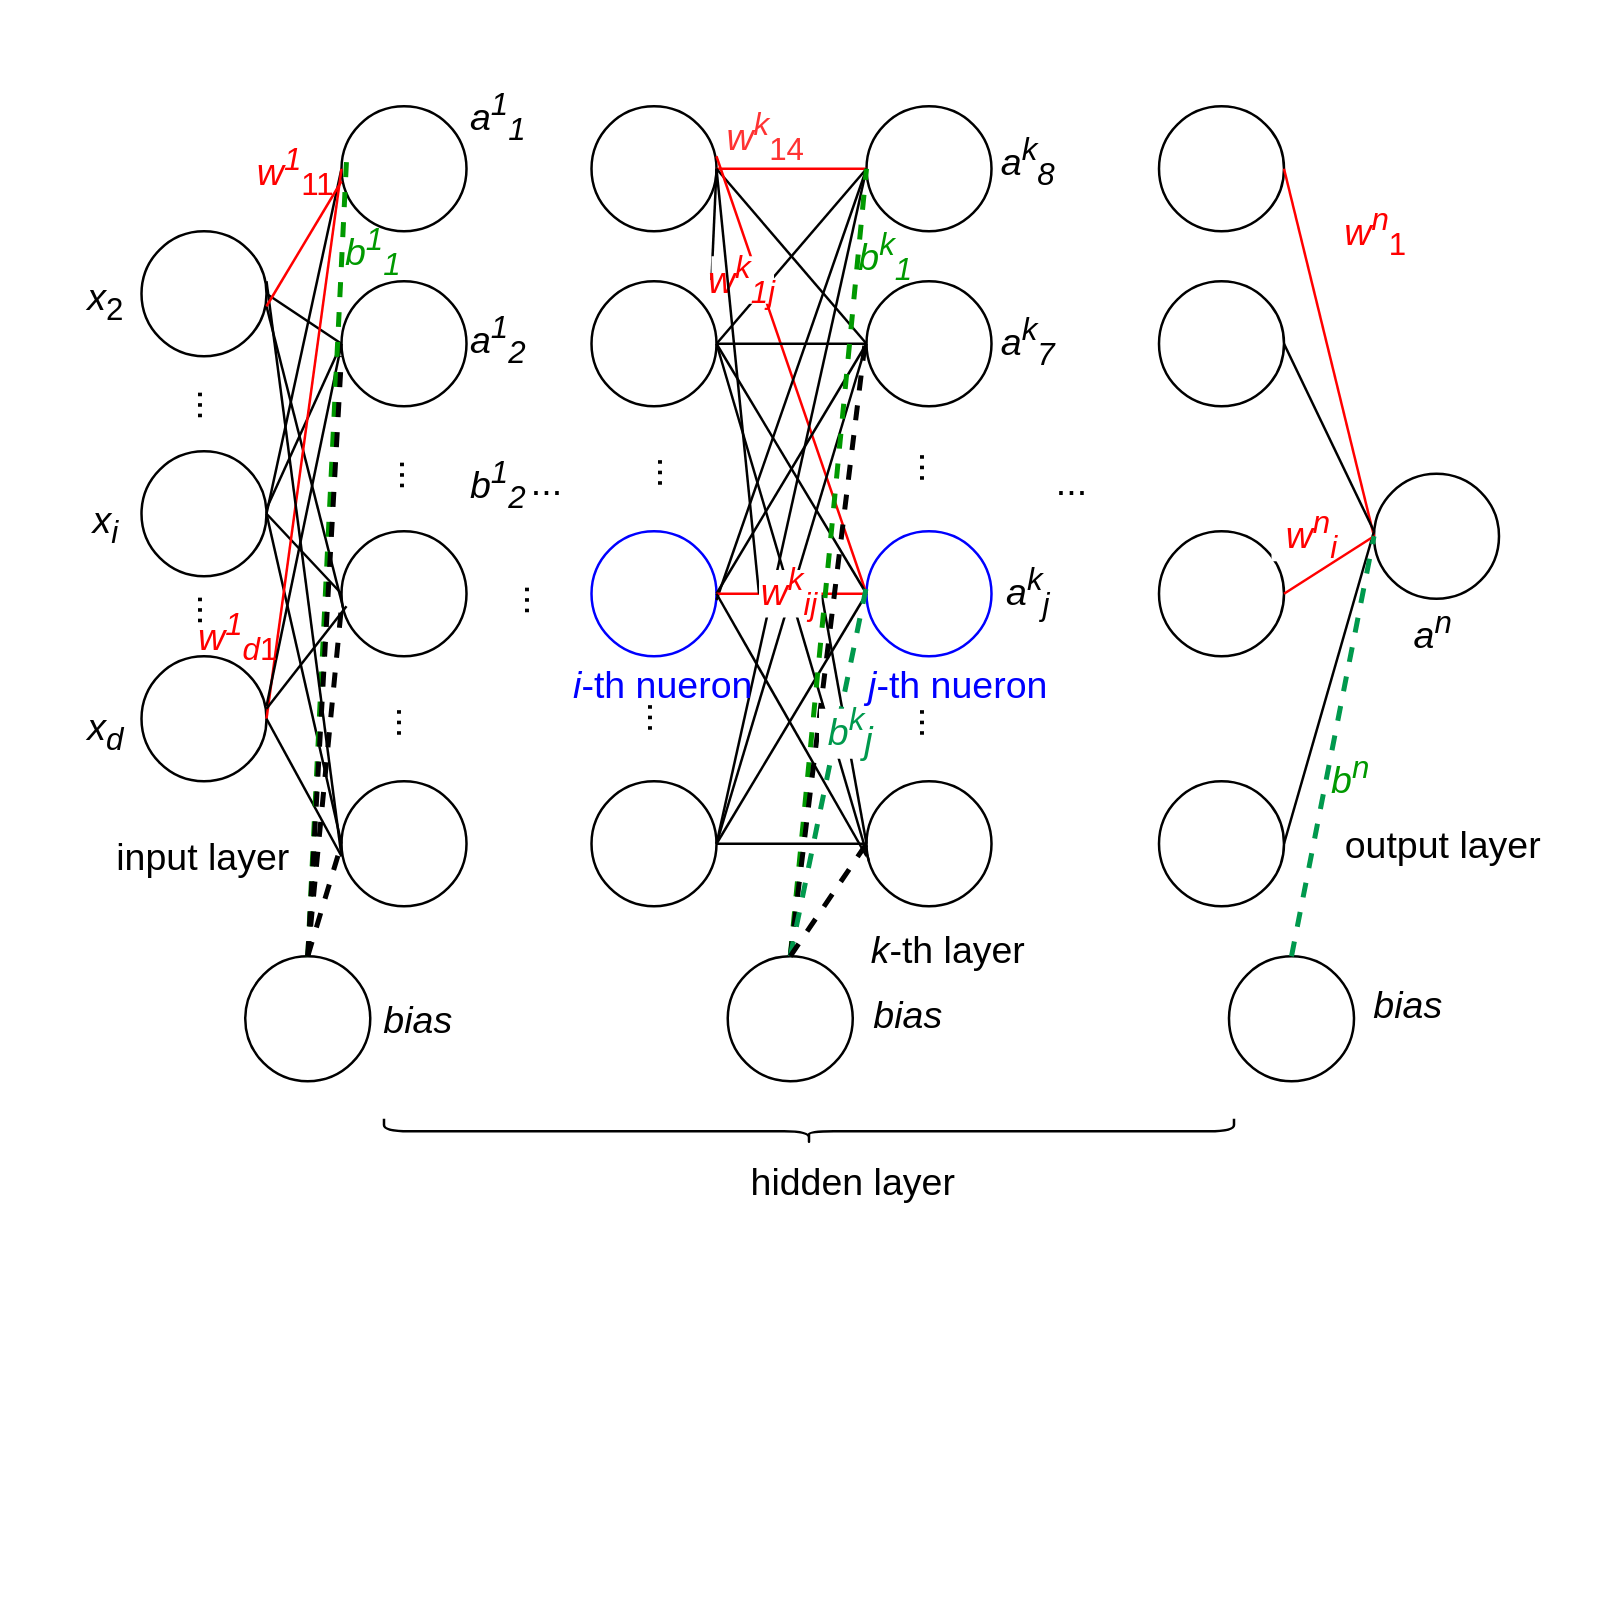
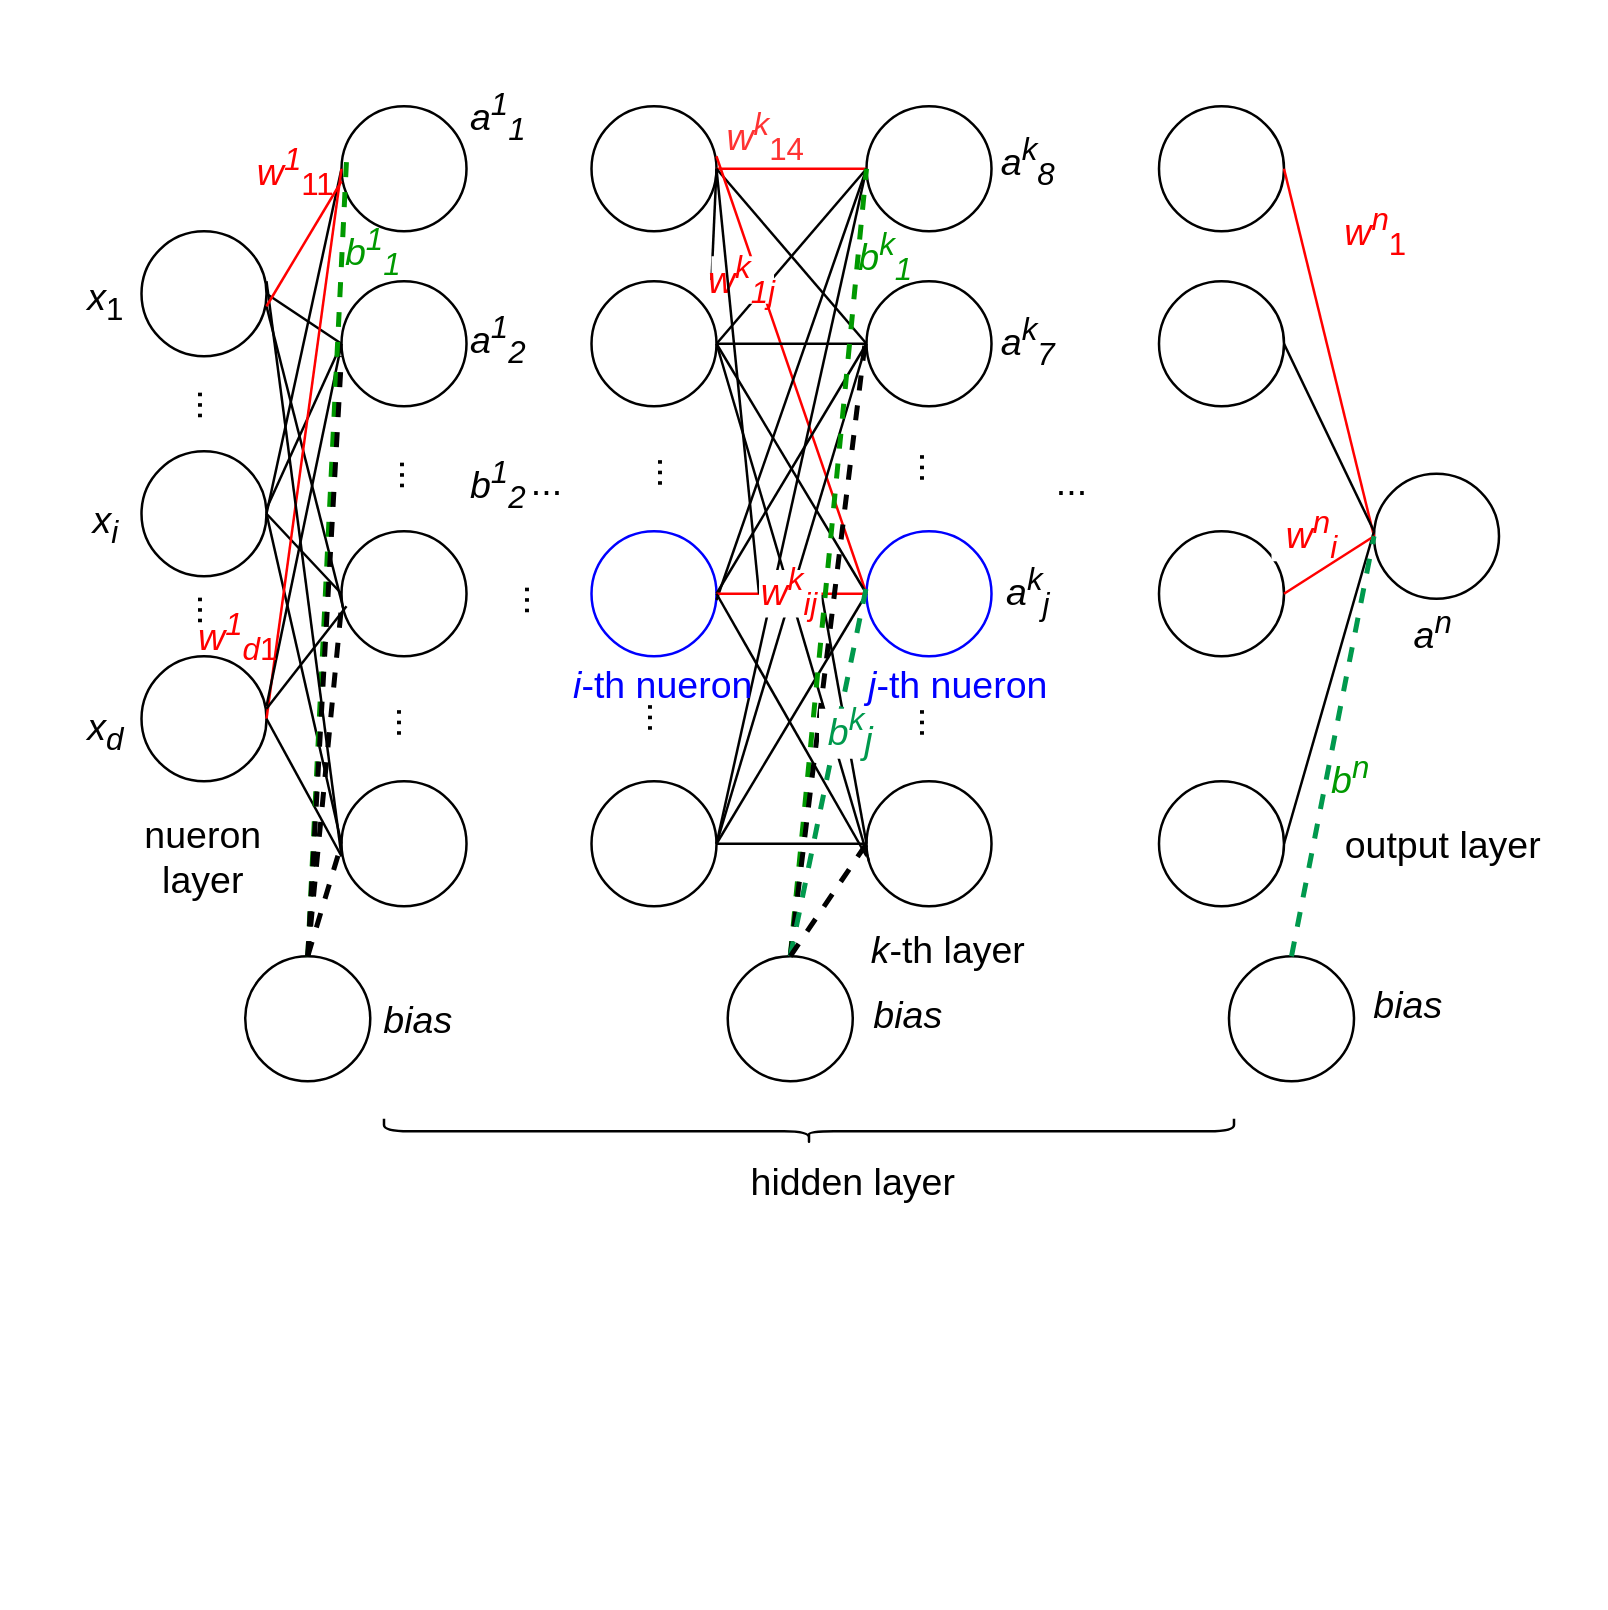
node "x2": label "x2" -> "x1"
node "input layer": label "input layer" -> "nueron layer"
